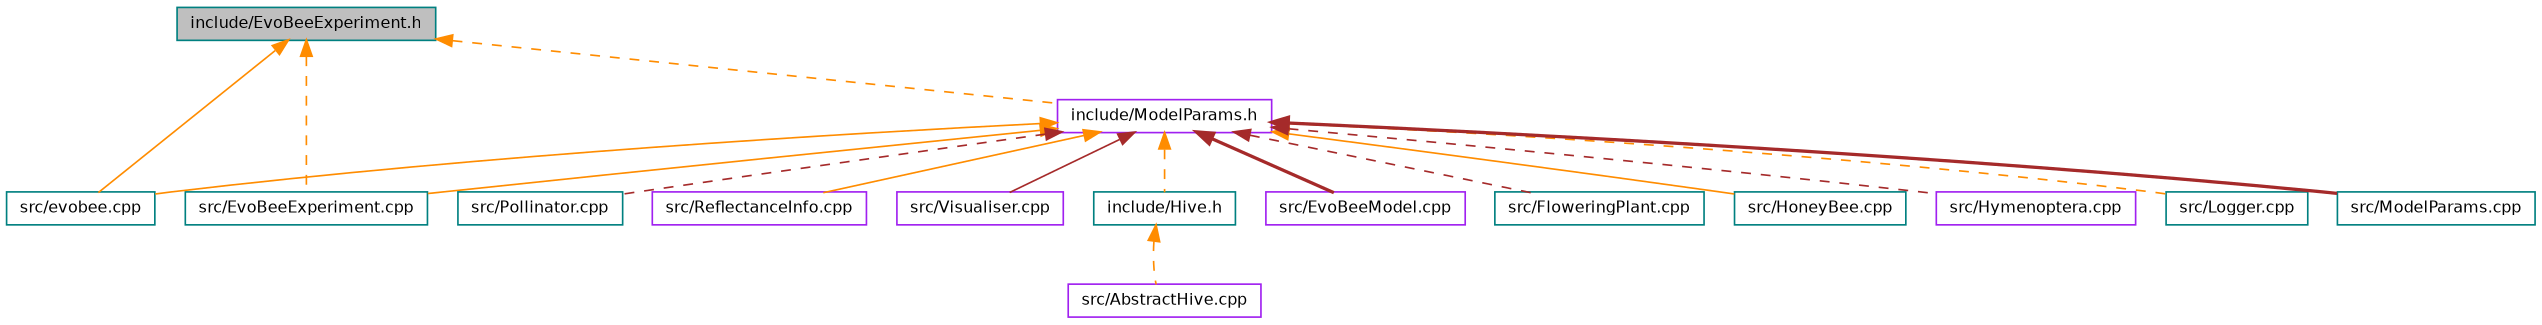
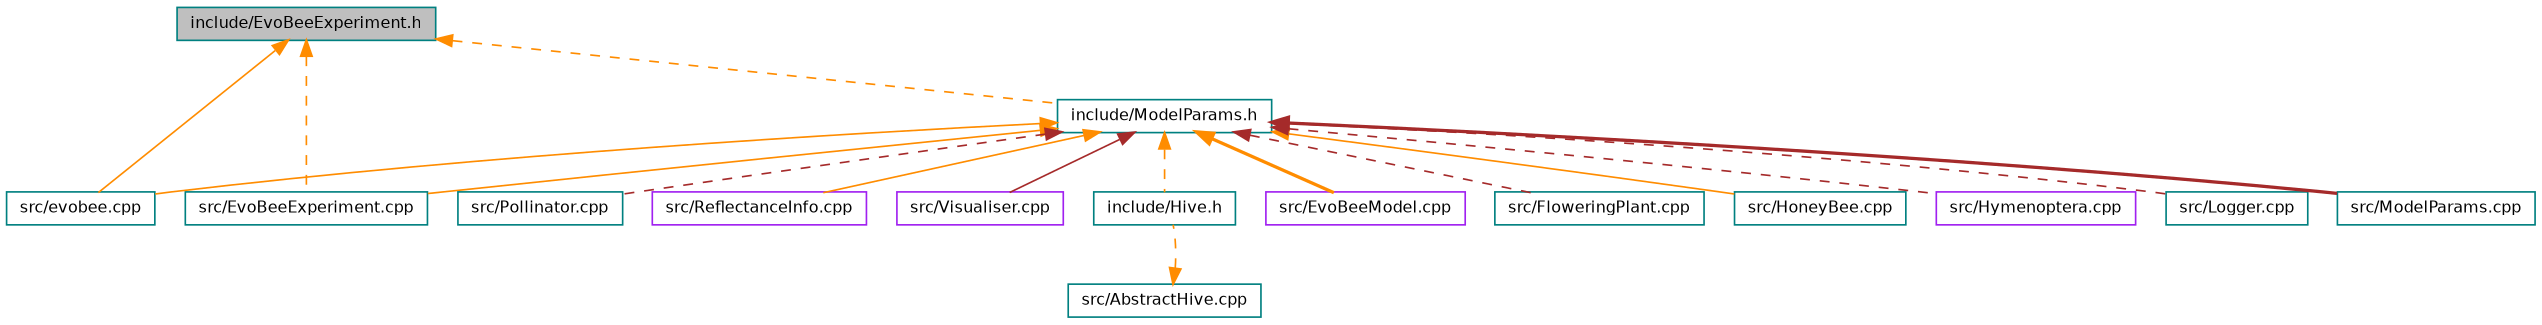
node "include/ModelParams.h": color purple -> teal
edge "src/Logger.cpp" -> "include/ModelParams.h": color darkorange -> brown
edge "src/EvoBeeModel.cpp" -> "include/ModelParams.h": color brown -> darkorange
edge "src/AbstractHive.cpp" -> "include/Hive.h": reversed
node "src/AbstractHive.cpp": color purple -> teal
